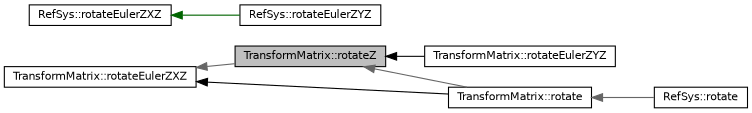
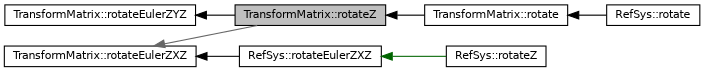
node "RefSys::rotateEulerZYZ": label "RefSys::rotateEulerZYZ" -> "RefSys::rotateZ"
edge "TransformMatrix::rotateEulerZYZ" -> "TransformMatrix::rotateZ": reversed
edge "TransformMatrix::rotate" -> "TransformMatrix::rotateZ": color gray40 -> black
edge "TransformMatrix::rotate" -> "TransformMatrix::rotateEulerZXZ": now "RefSys::rotateEulerZXZ" -> "TransformMatrix::rotateEulerZXZ"
edge "RefSys::rotate" -> "TransformMatrix::rotate": color gray40 -> black
